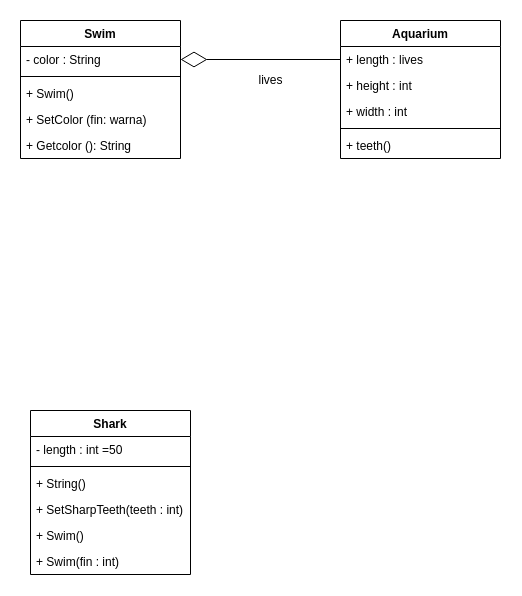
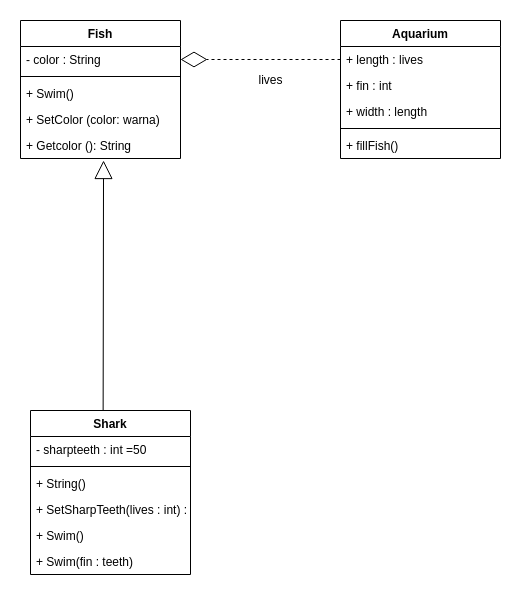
node "Swim": label "Swim" -> "Fish"
edge "+ length : lives" -> "- color : String": style solid -> dashed
node "+ height : int": label "+ height : int" -> "+ fin : int"
node "+ width : int": label "+ width : int" -> "+ width : length"
node "+ SetColor (fin: warna)": label "+ SetColor (fin: warna)" -> "+ SetColor (color: warna)"
node "+ teeth()": label "+ teeth()" -> "+ fillFish()"
edge "Shark" -> "+ Getcolor (): String": added
node "- length : int =50": label "- length : int =50" -> "- sharpteeth : int =50"
node "+ SetSharpTeeth(teeth : int) :": label "+ SetSharpTeeth(teeth : int) :" -> "+ SetSharpTeeth(lives : int) :"
node "+ Swim(fin : int)": label "+ Swim(fin : int)" -> "+ Swim(fin : teeth)"
